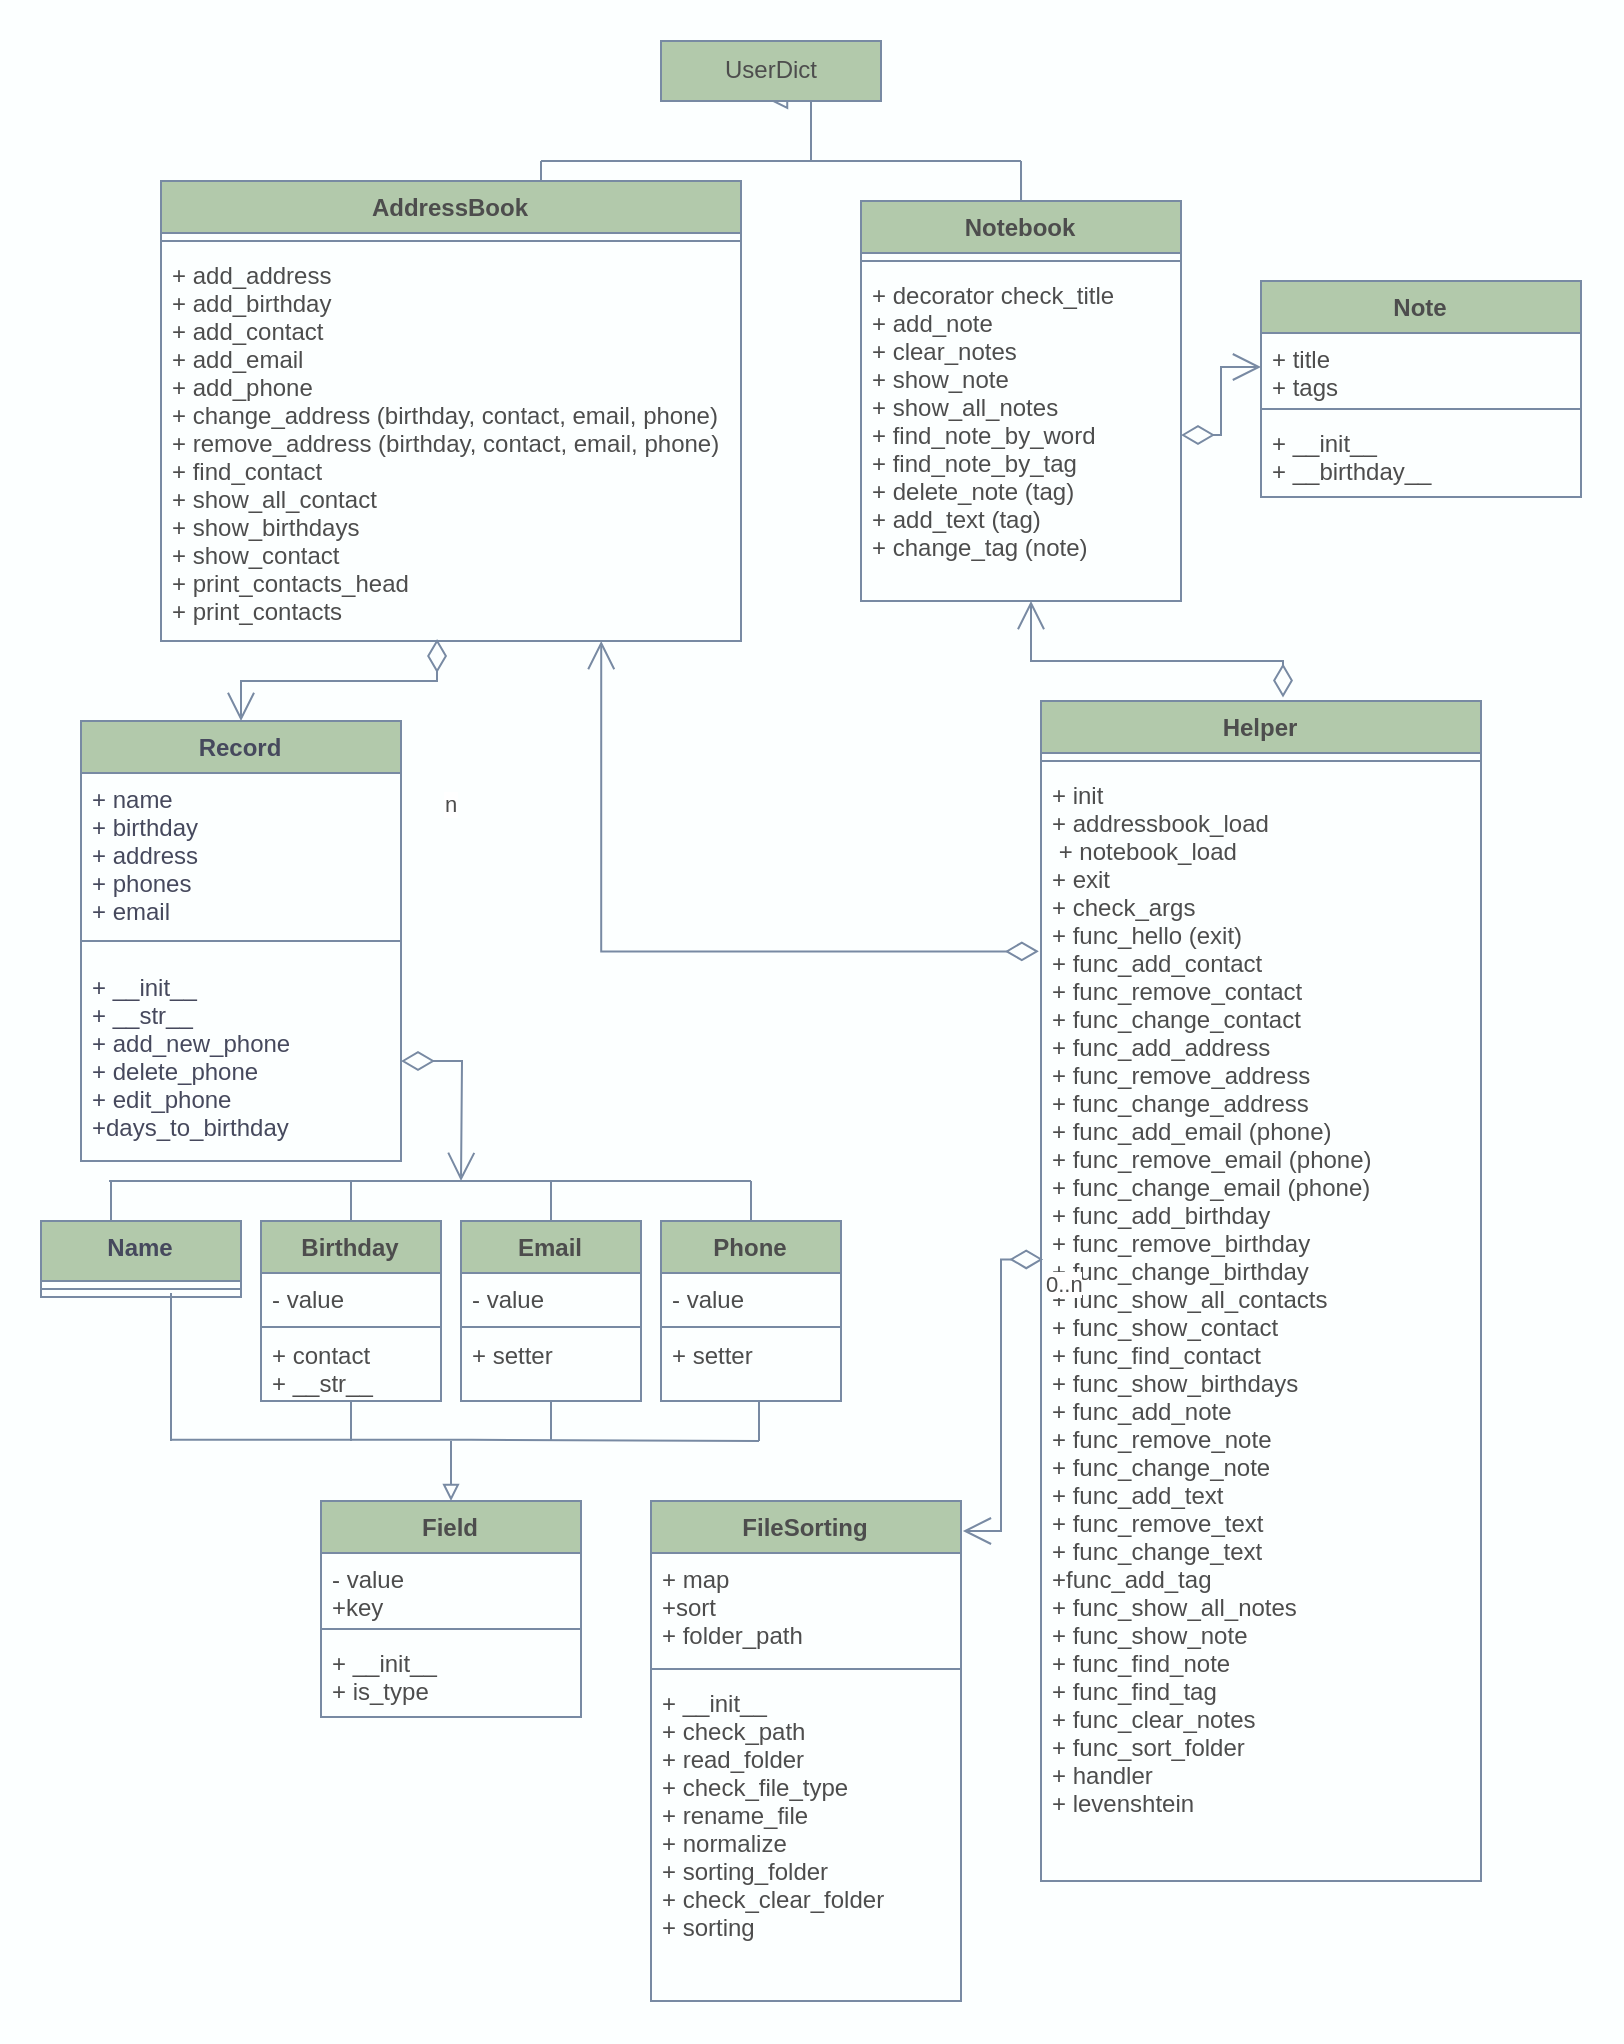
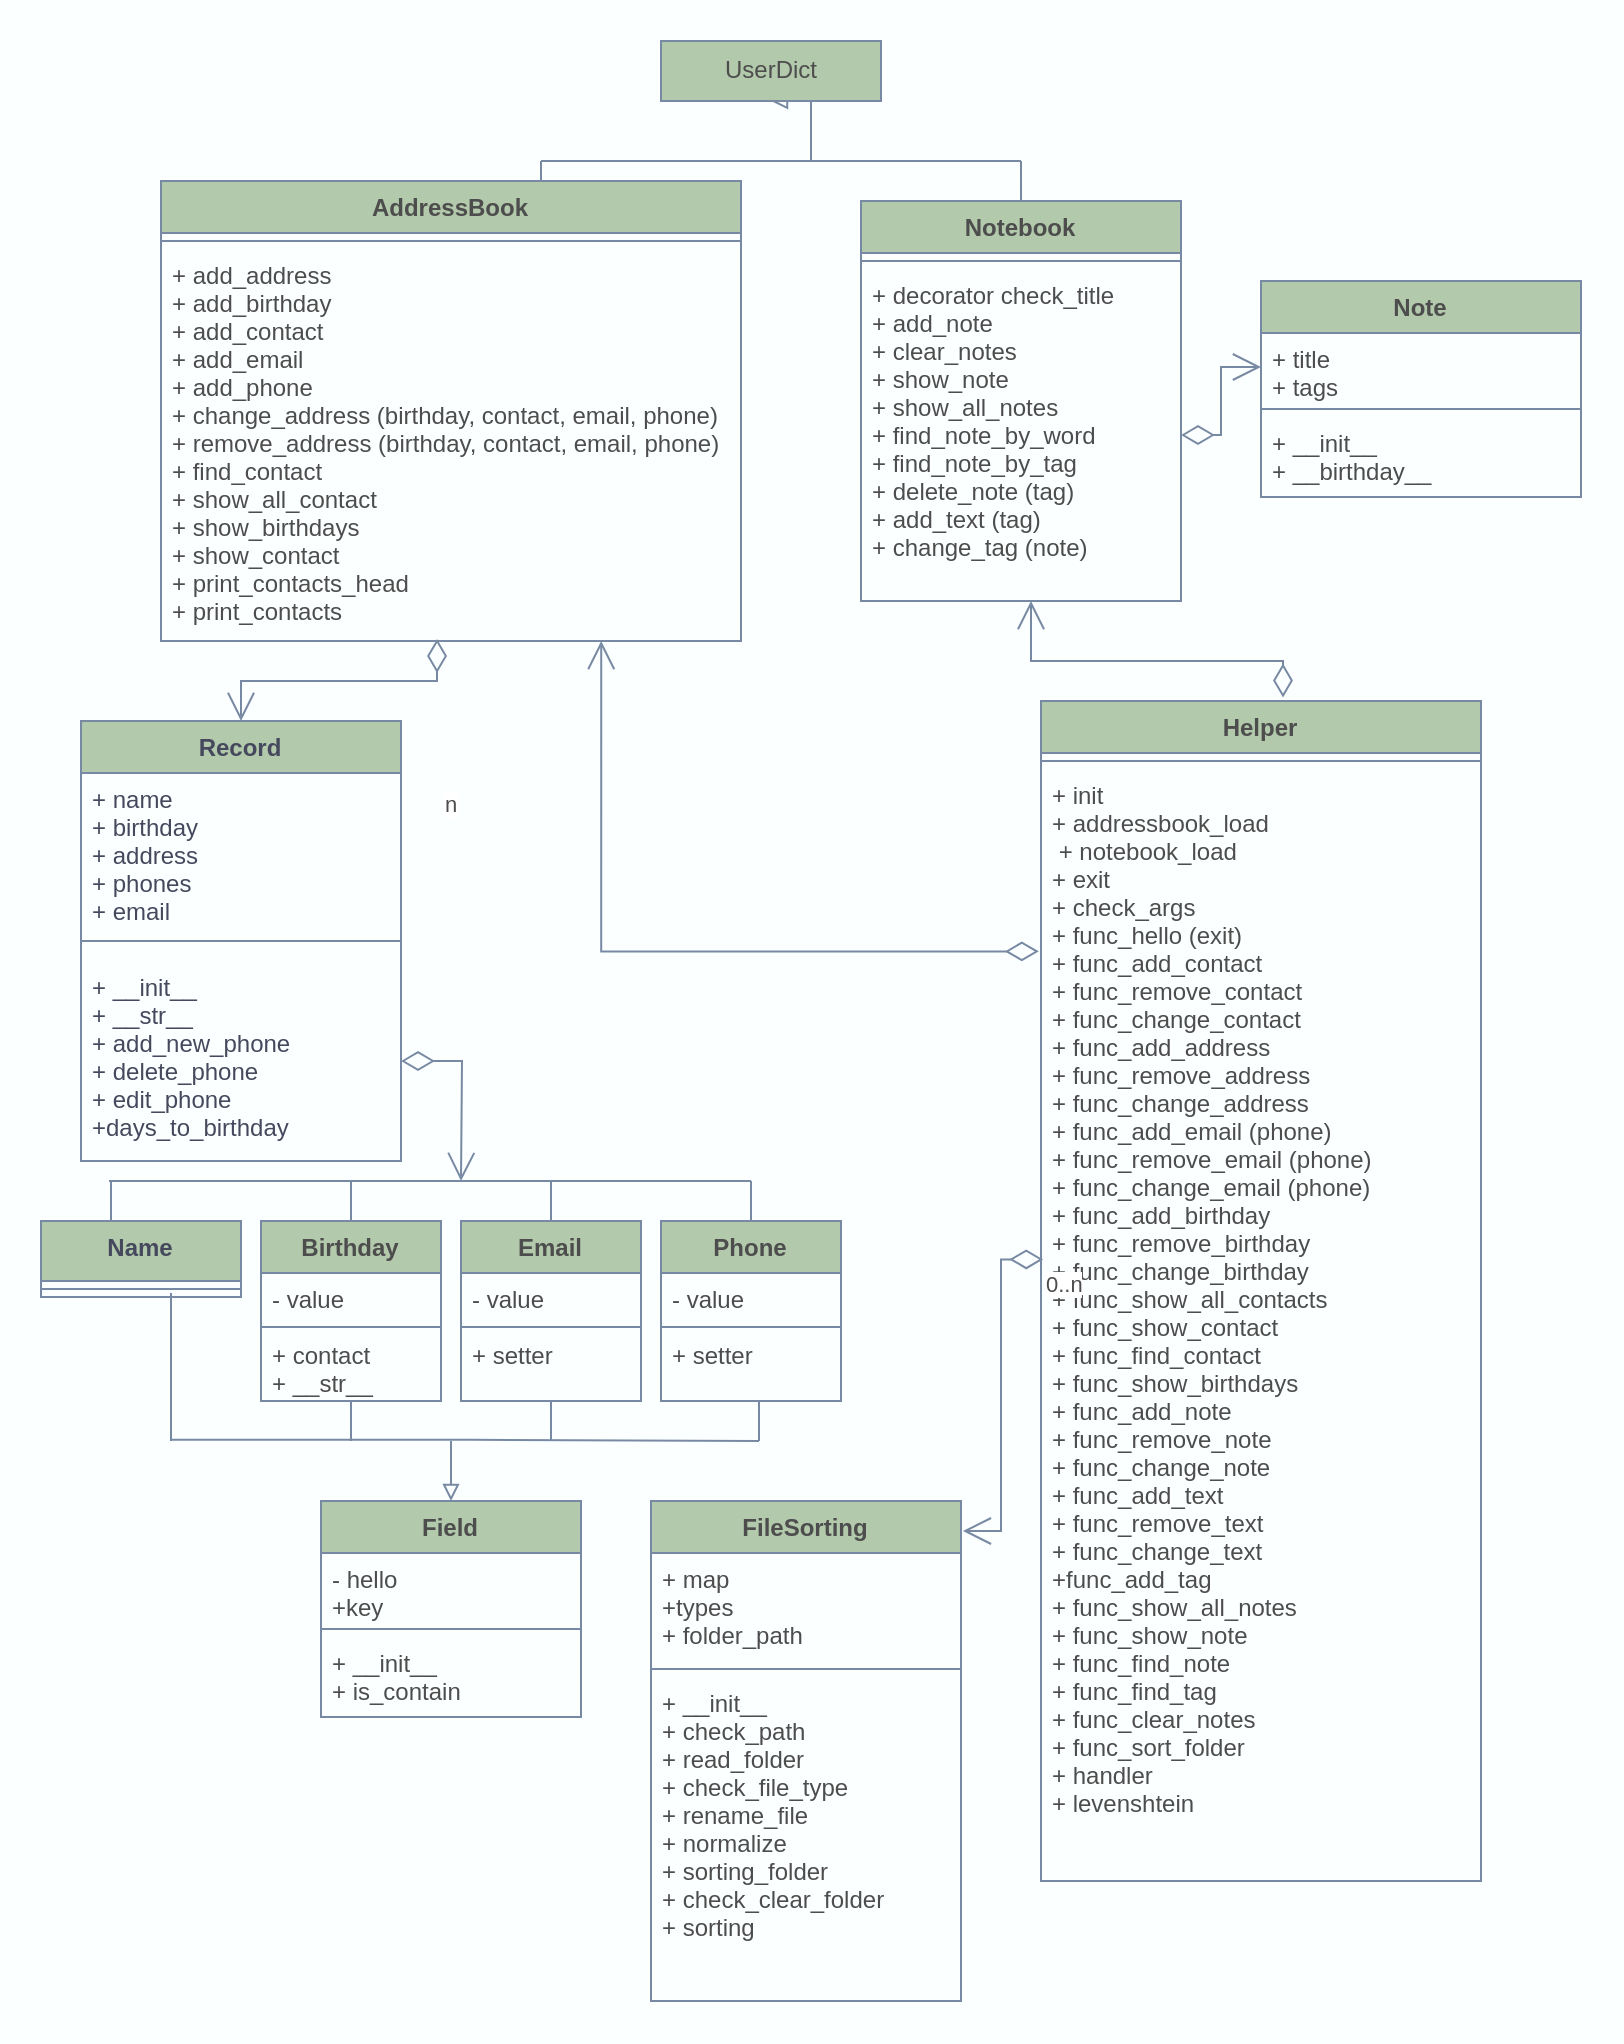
node "- value +key": label "- value +key" -> "- hello +key"
node "+ map +sort + folder_path": label "+ map +sort + folder_path" -> "+ map +types + folder_path"
node "+ __init__ + is_type": label "+ __init__ + is_type" -> "+ __init__ + is_contain"
